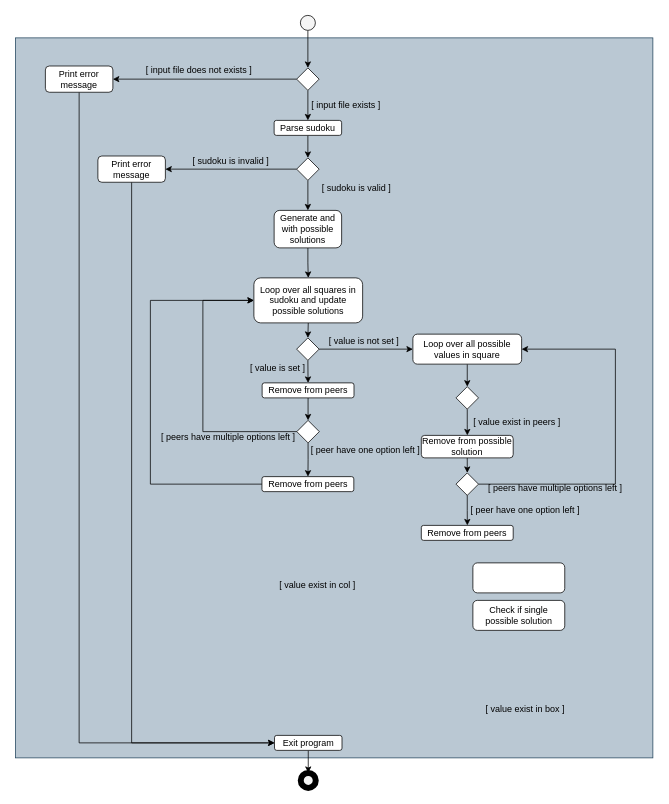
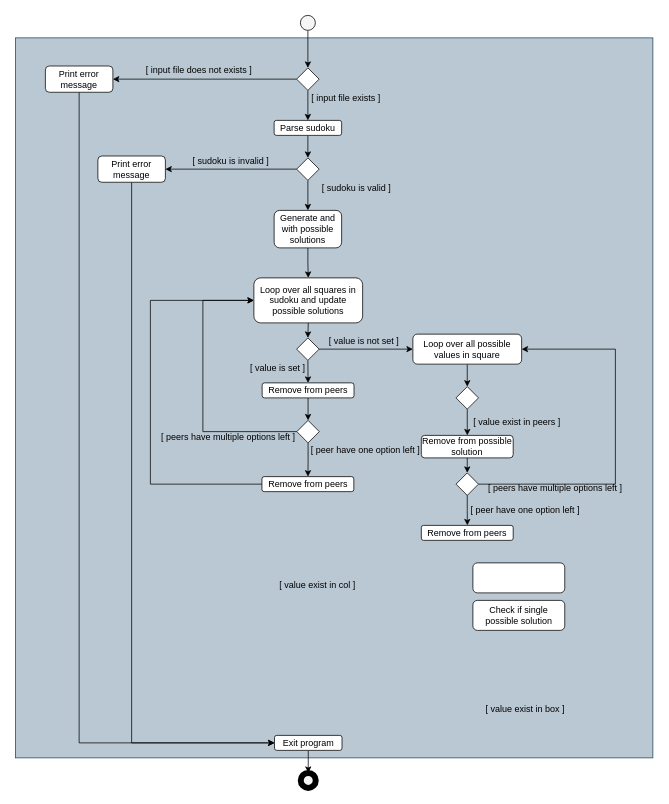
node "[ input file exists ]": moved (346, 105) -> (346, 98)
